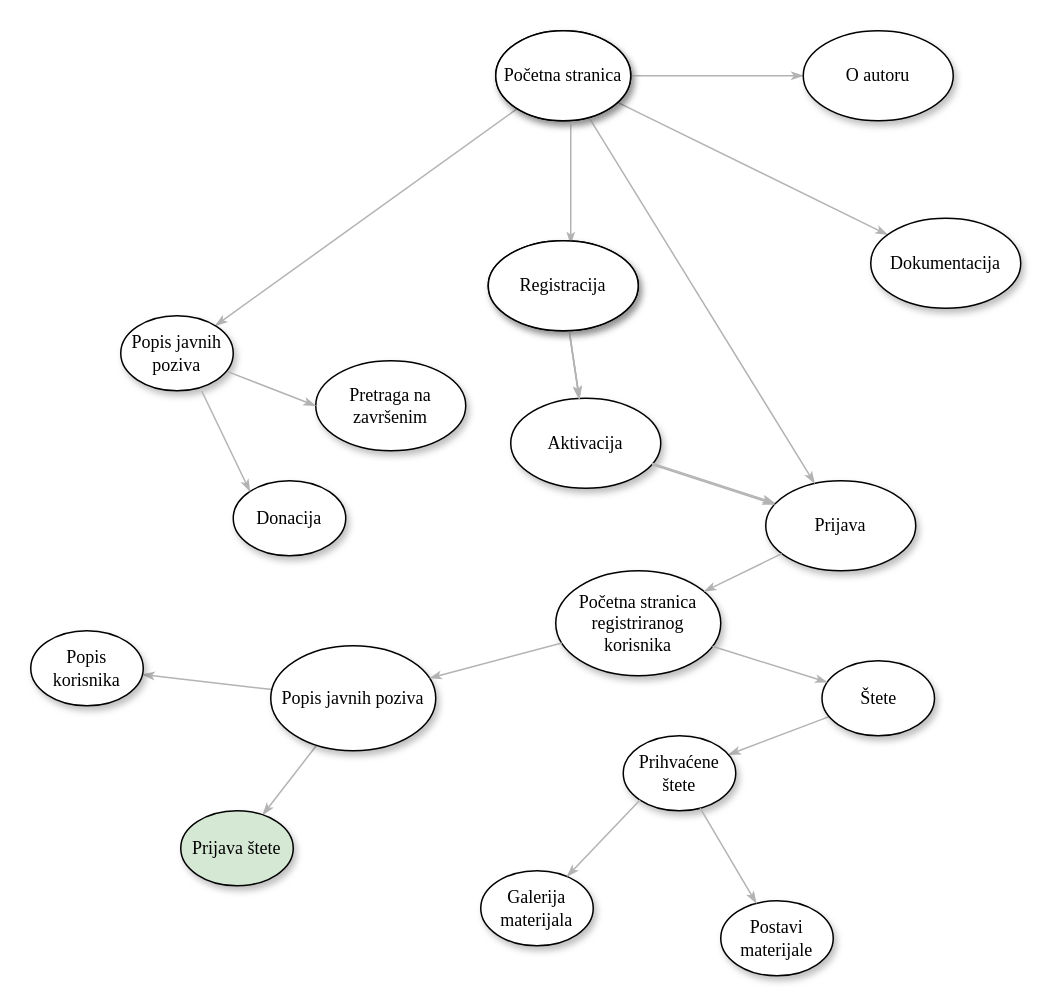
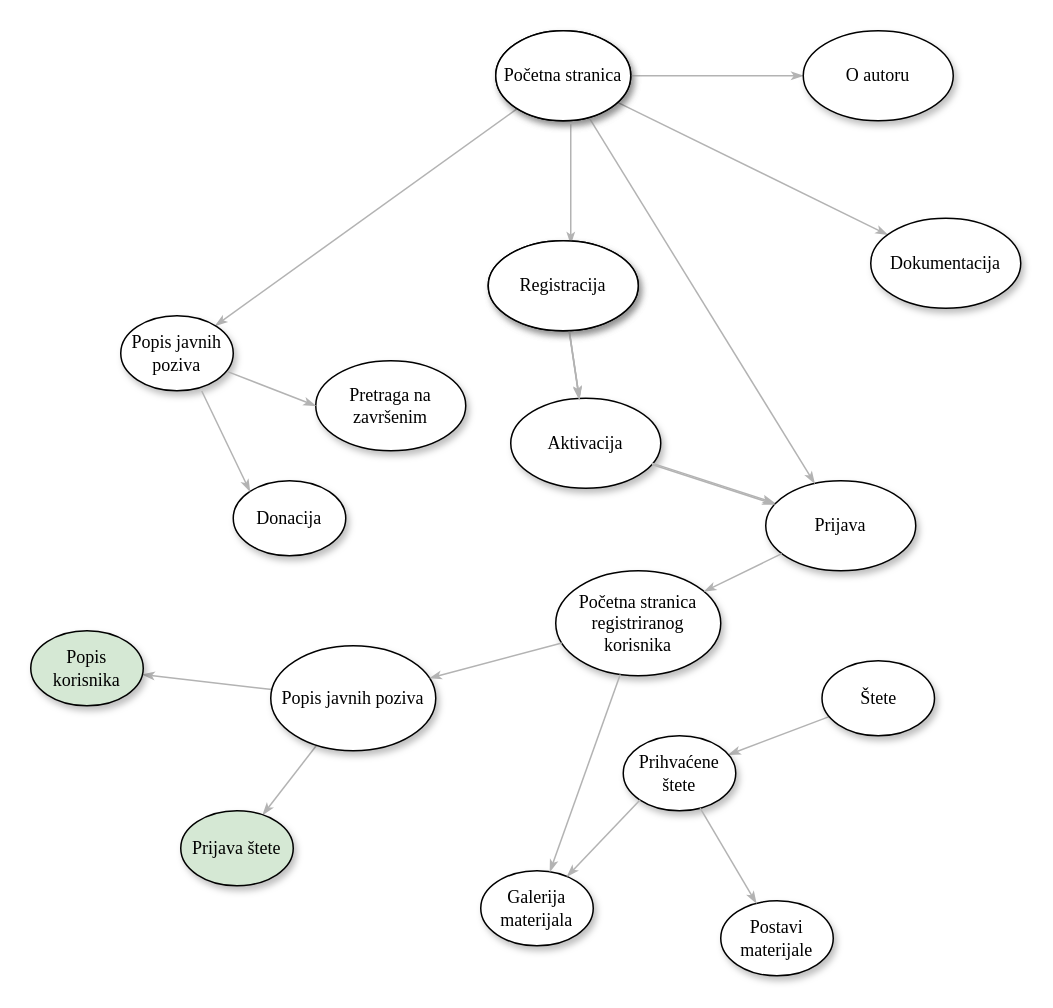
edge "Početna stranica registriranog korisnika" -> "Štete": now "Početna stranica registriranog korisnika" -> "Galerija materijala"
node "Popis korisnika": fillcolor #ffffff -> #d5e8d4
